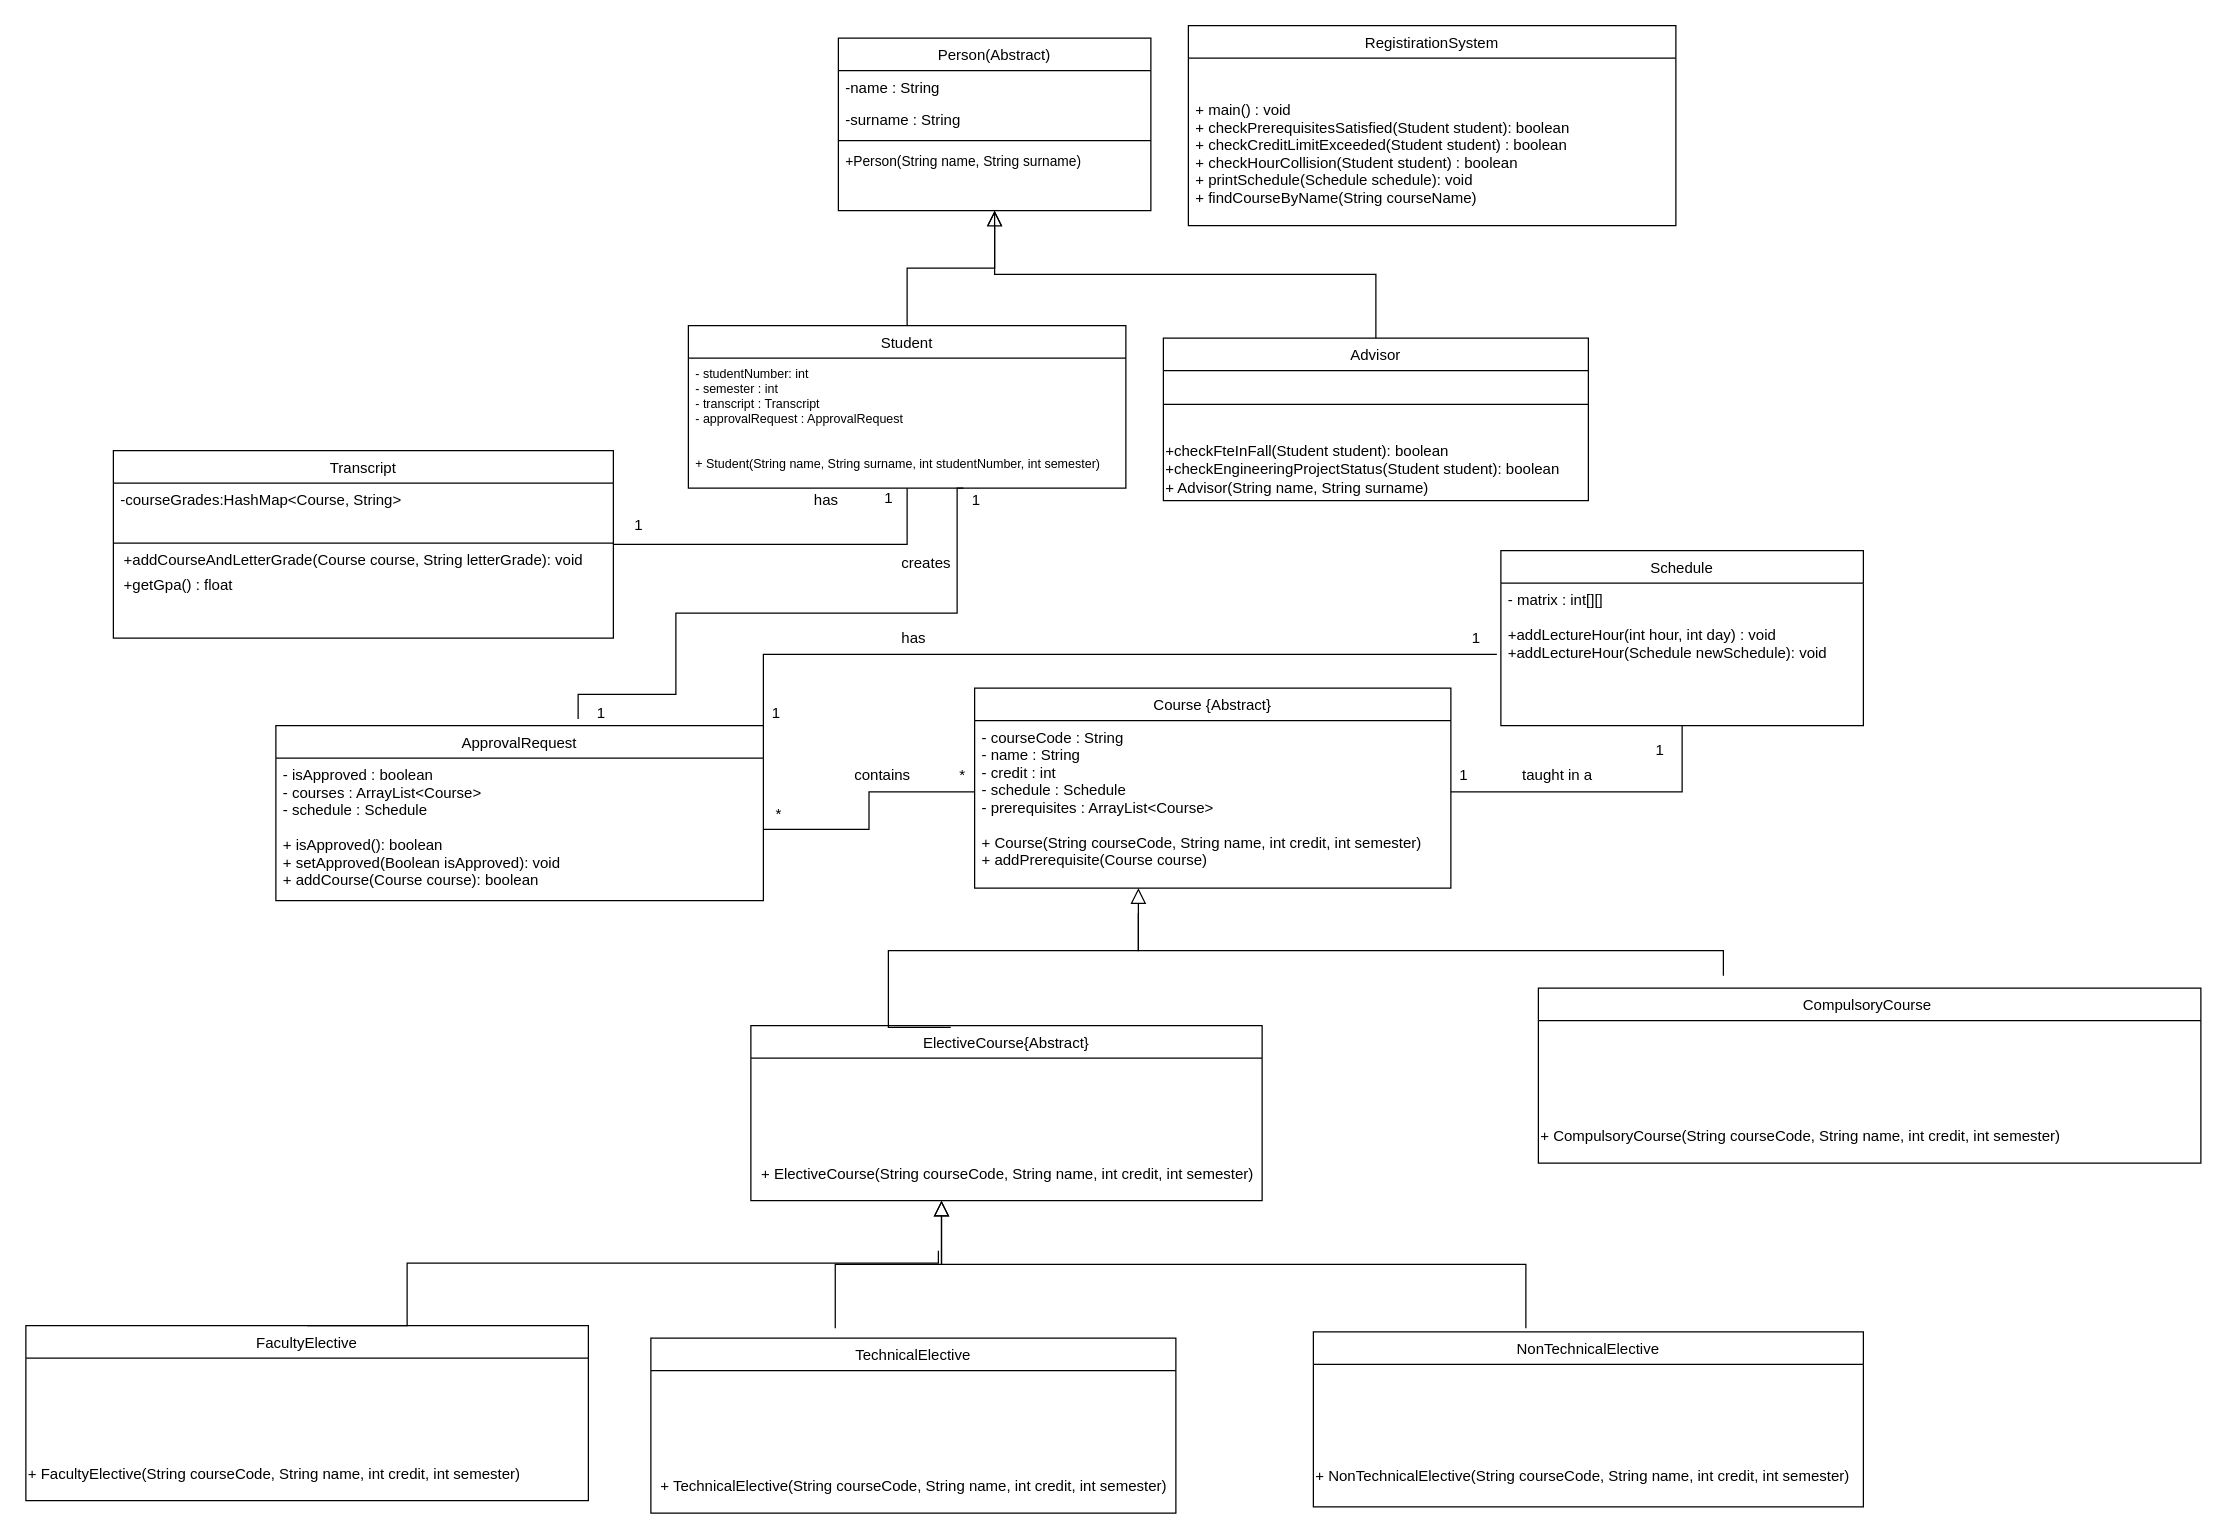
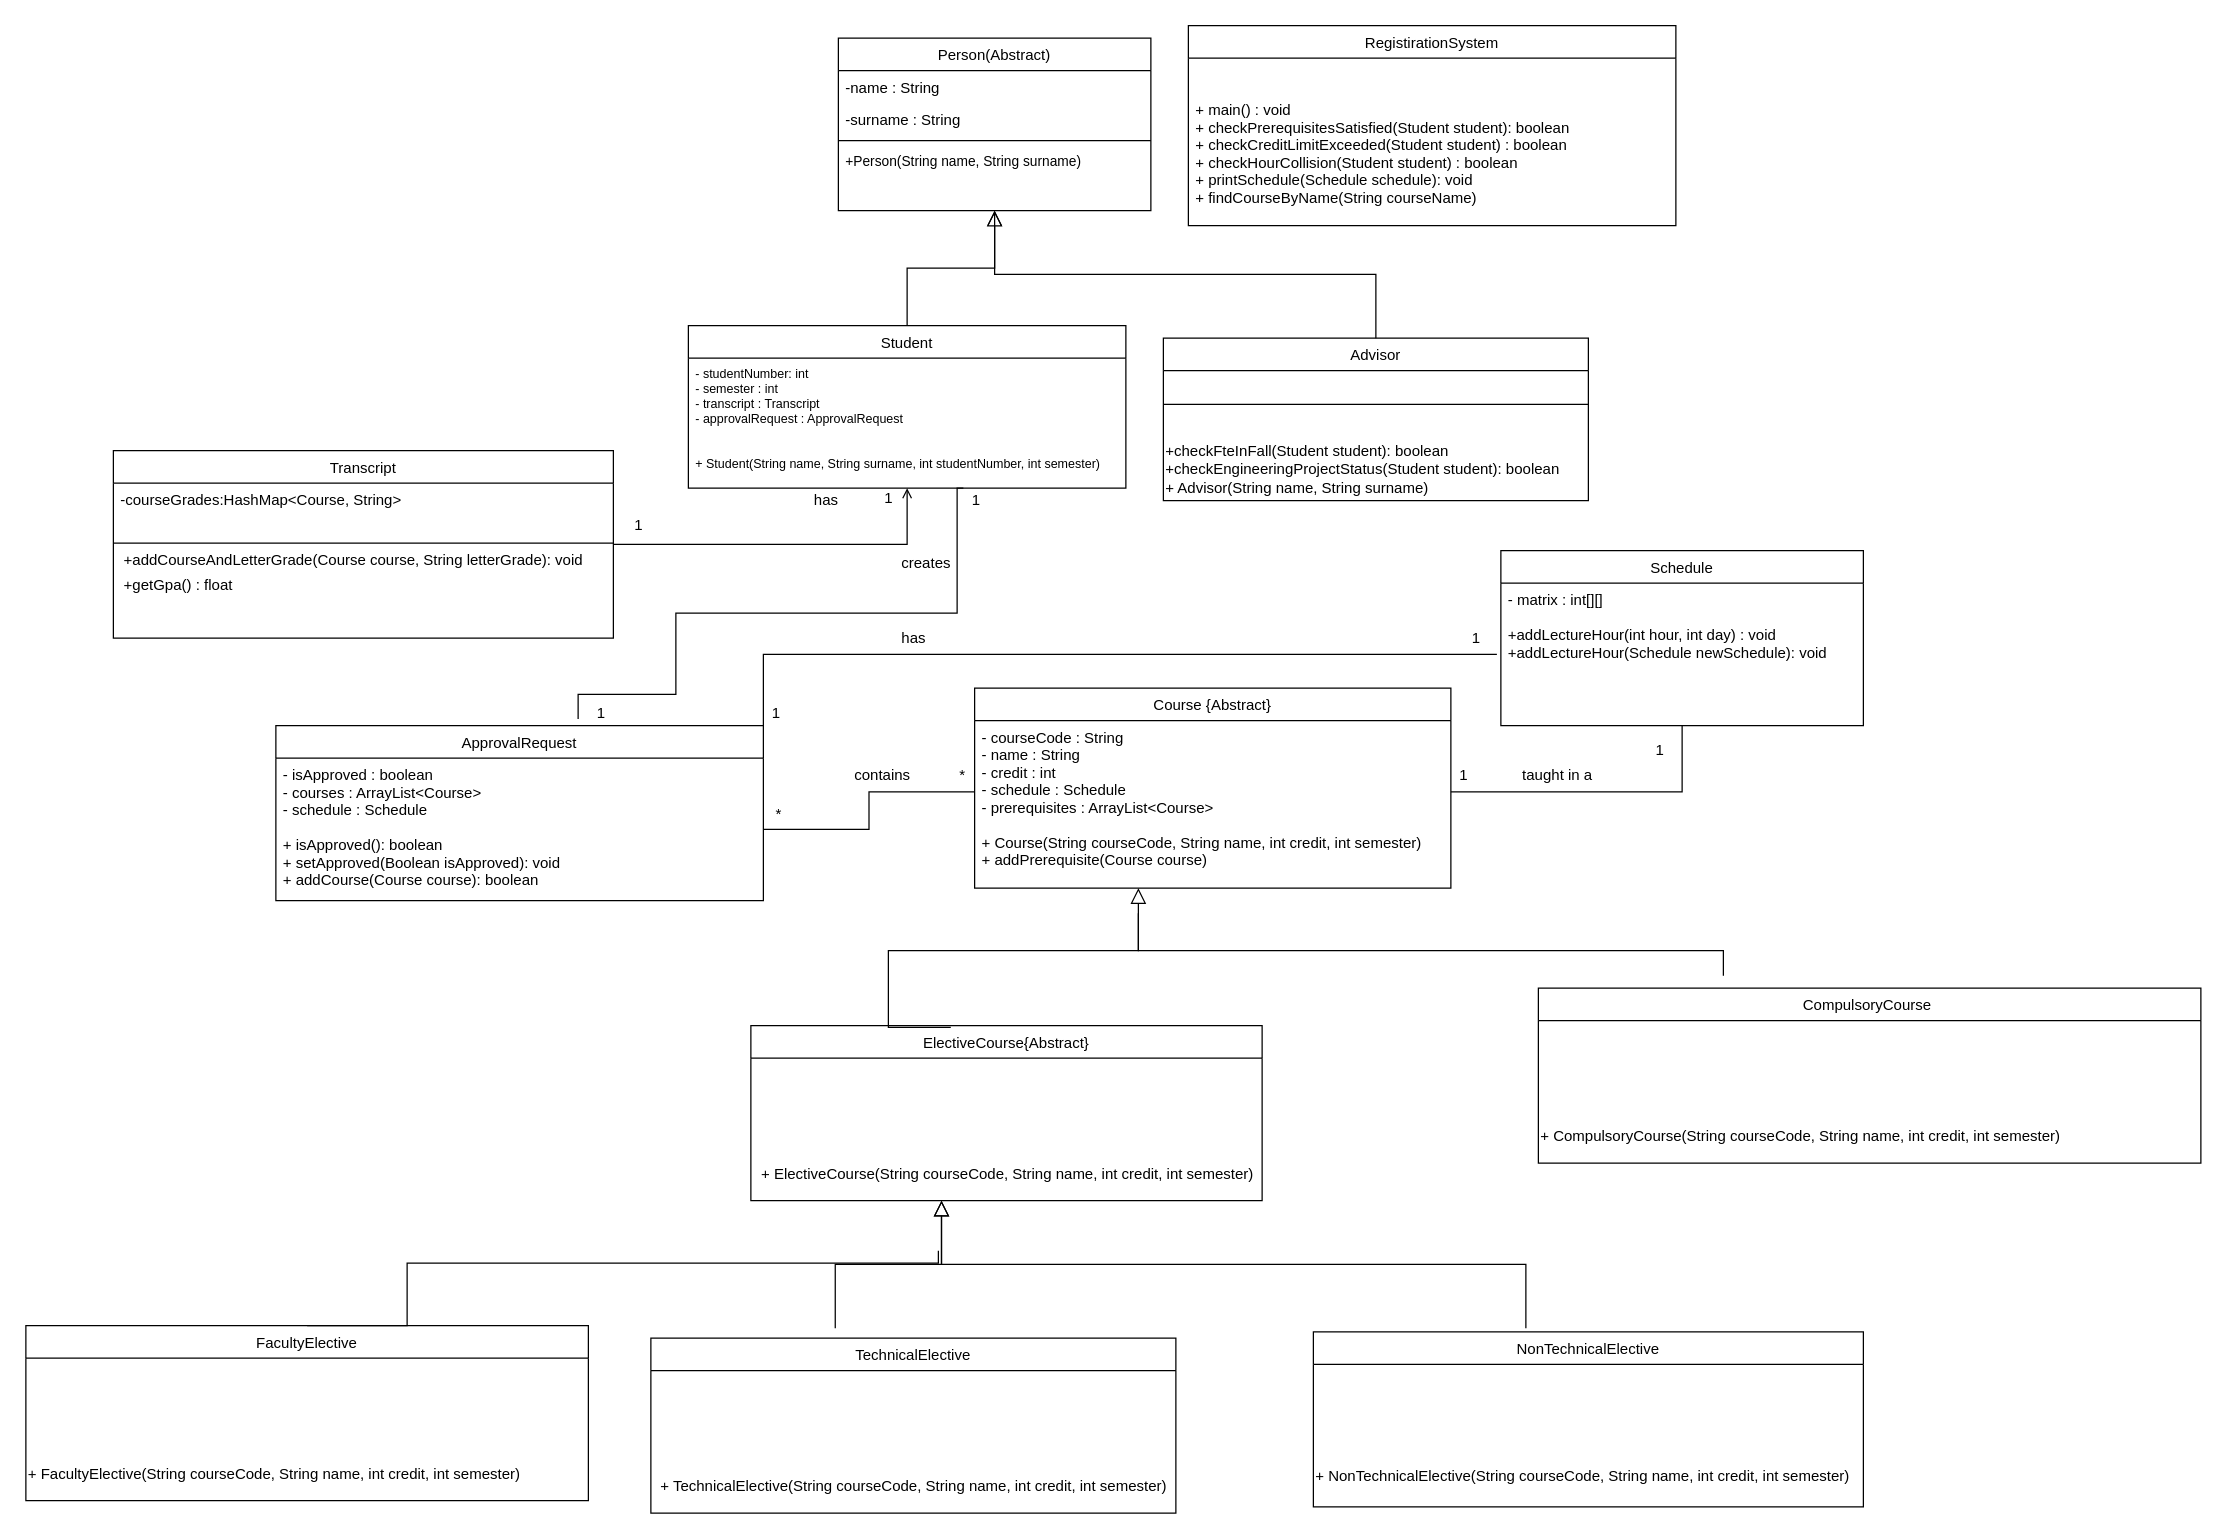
edge "Student" -- "Transcript": arrowhead none -> open
